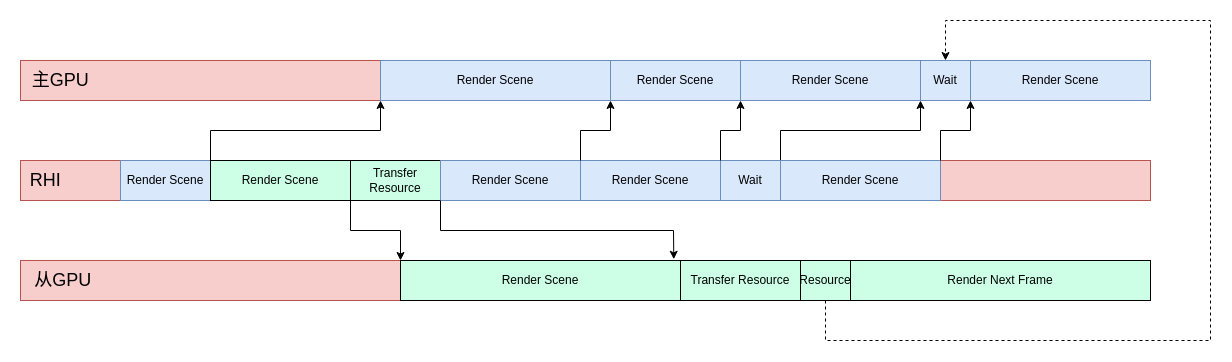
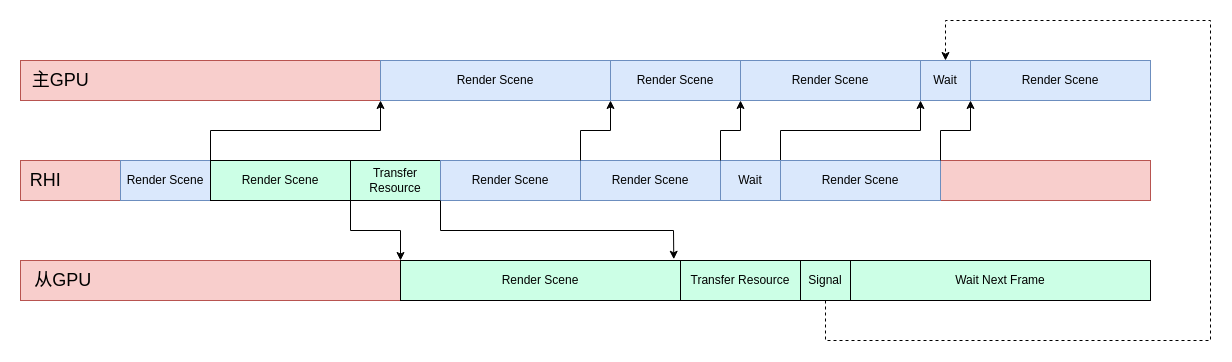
node "Resource": label "Resource" -> "Signal"
node "Render Next Frame": label "Render Next Frame" -> "Wait Next Frame"
